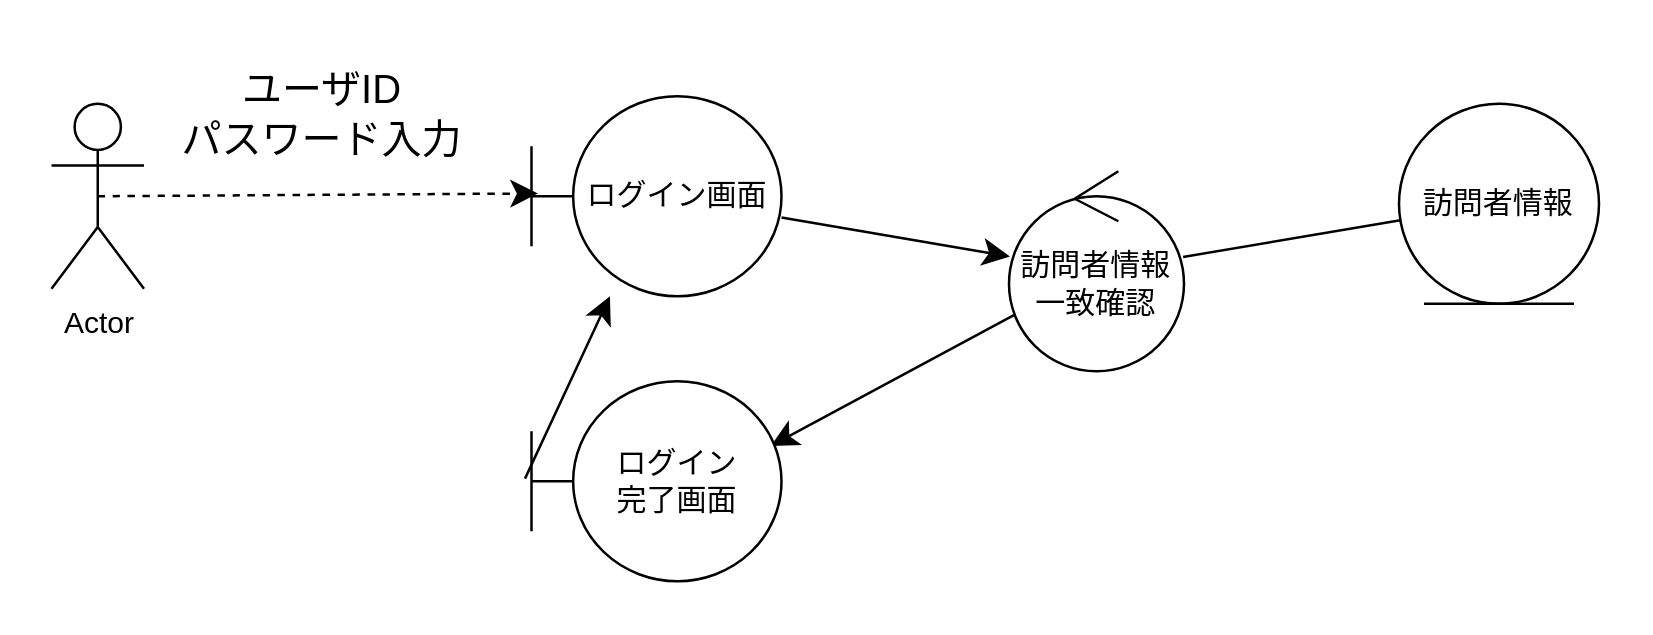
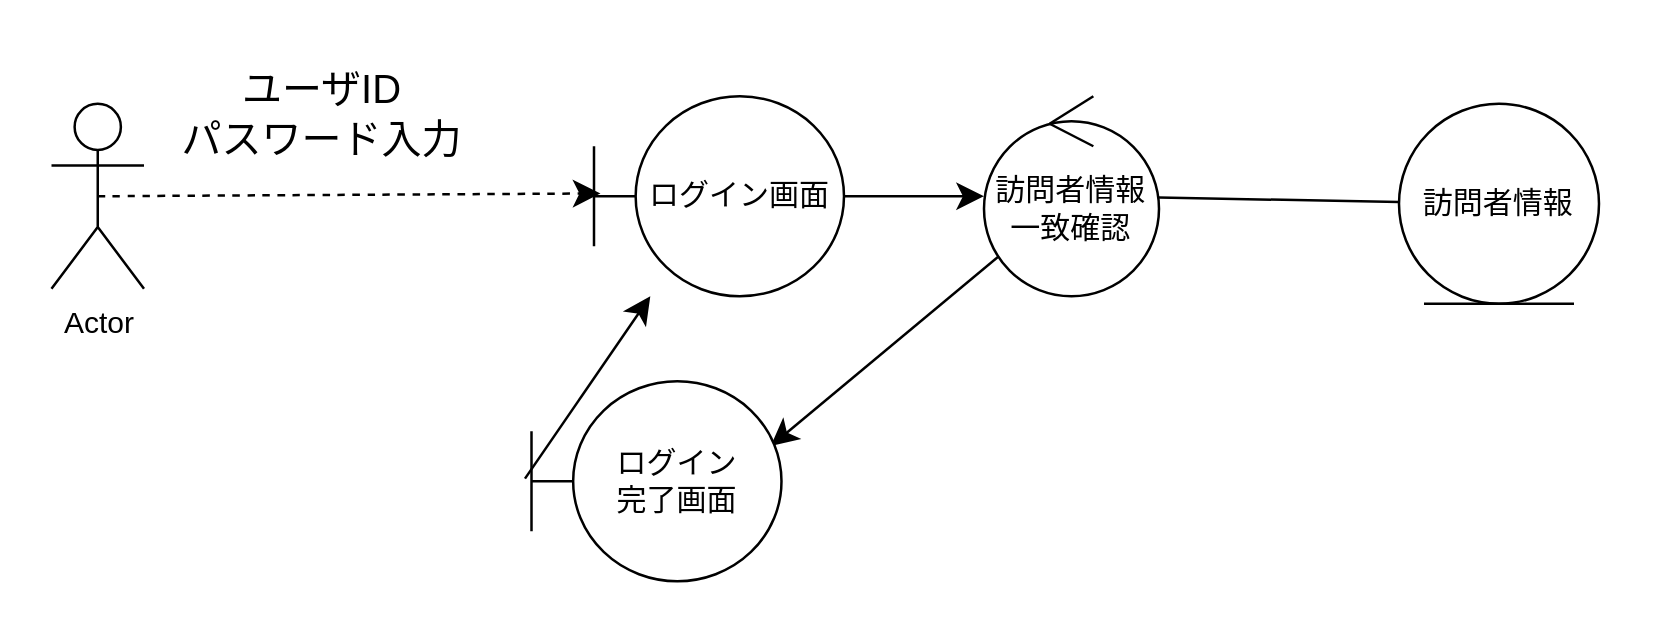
node "ログイン画面": moved (656, 196) -> (719, 196)
node "訪問者情報一致確認": moved (1096, 271) -> (1071, 196)
